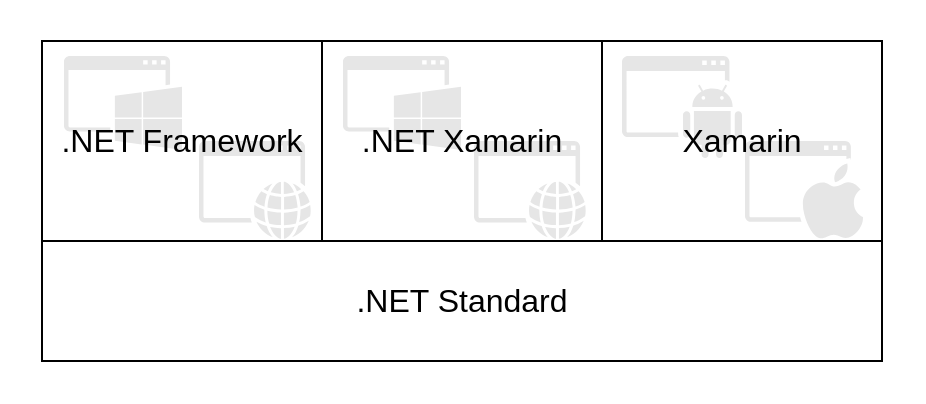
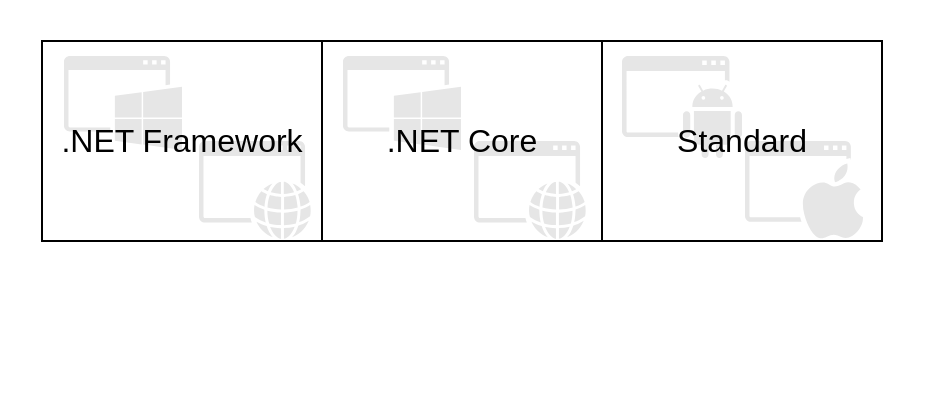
node ".NET Xamarin": label ".NET Xamarin" -> ".NET Core"
node "Xamarin": label "Xamarin" -> "Standard"
node ".NET Standard": removed
